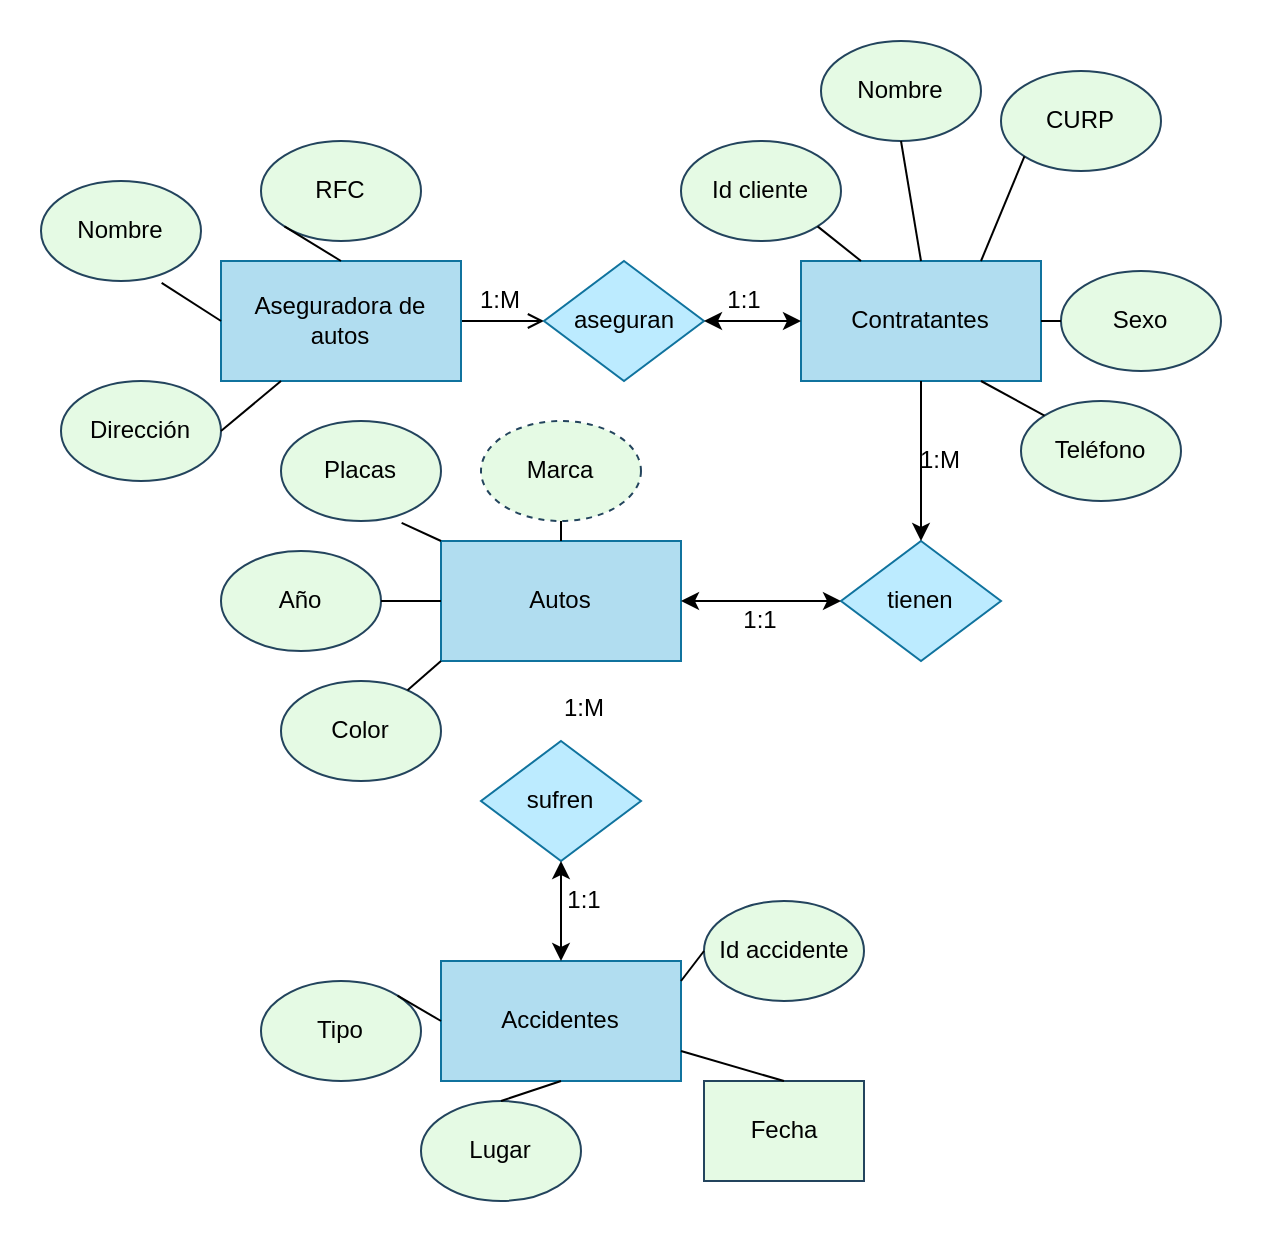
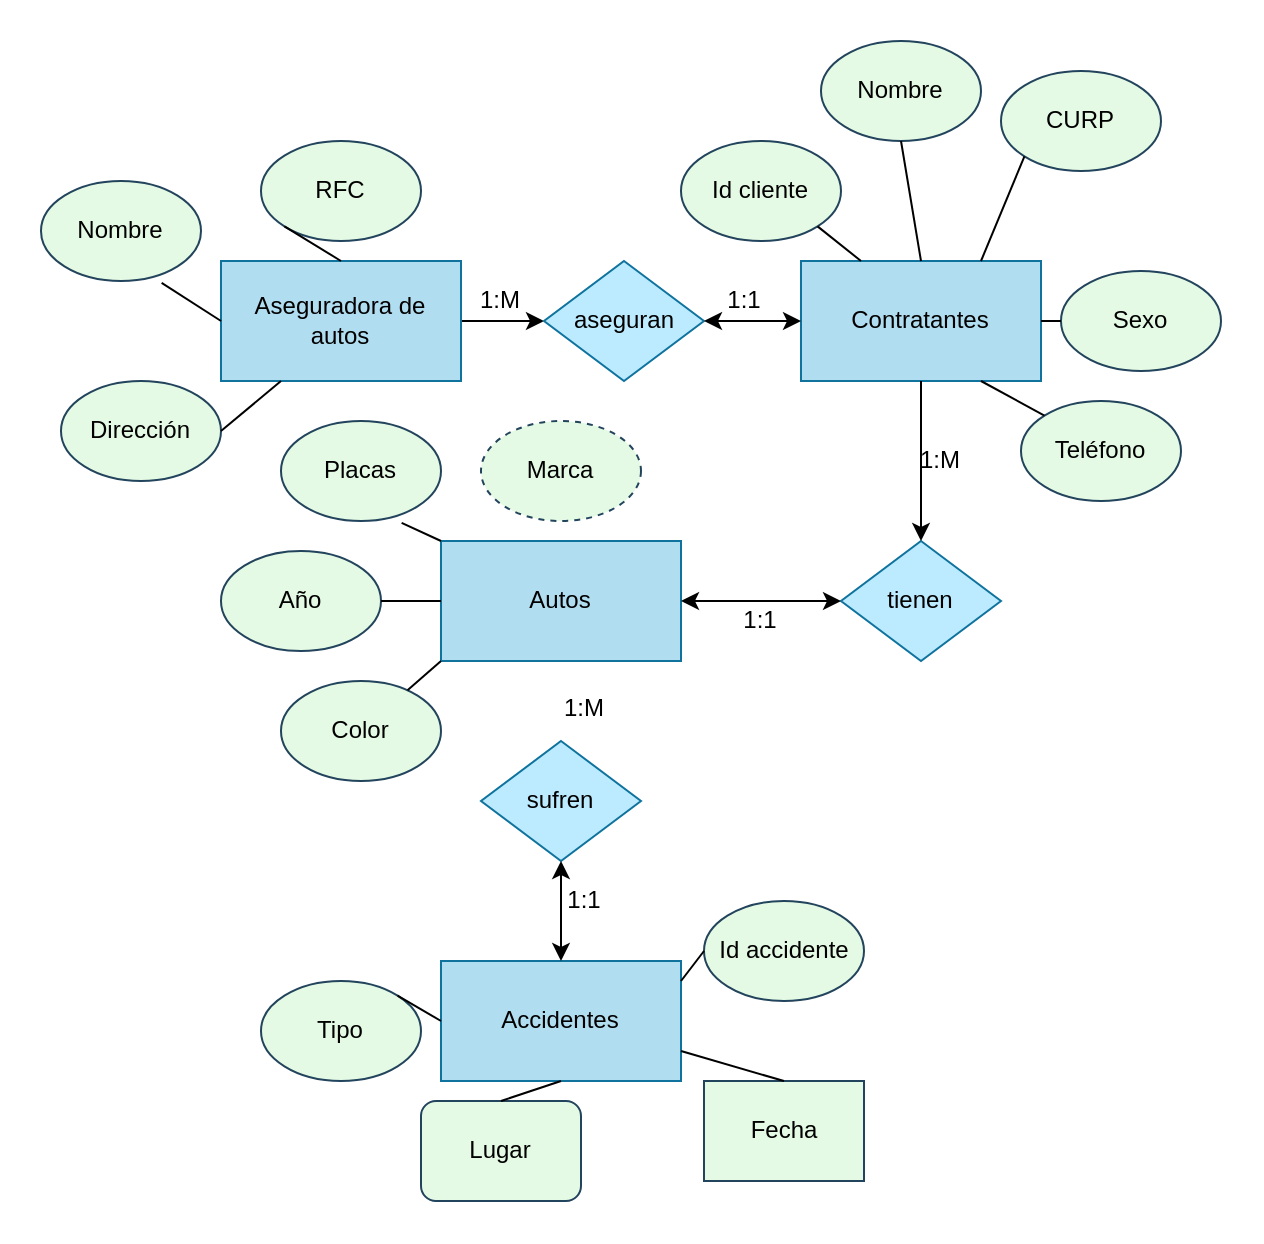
edge "Aseguradora de autos" -> "aseguran": arrowhead open -> classic
edge "Marca" -- "Autos": removed
node "Lugar": shape ellipse -> rounded rectangle
